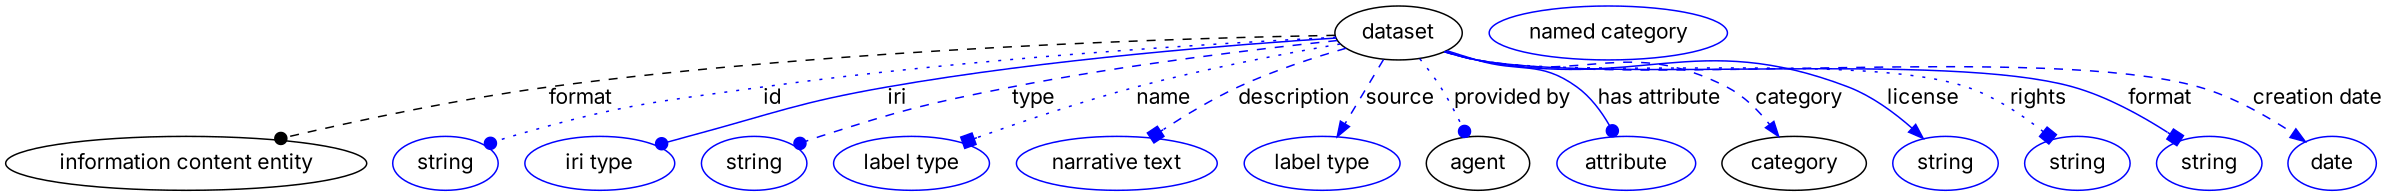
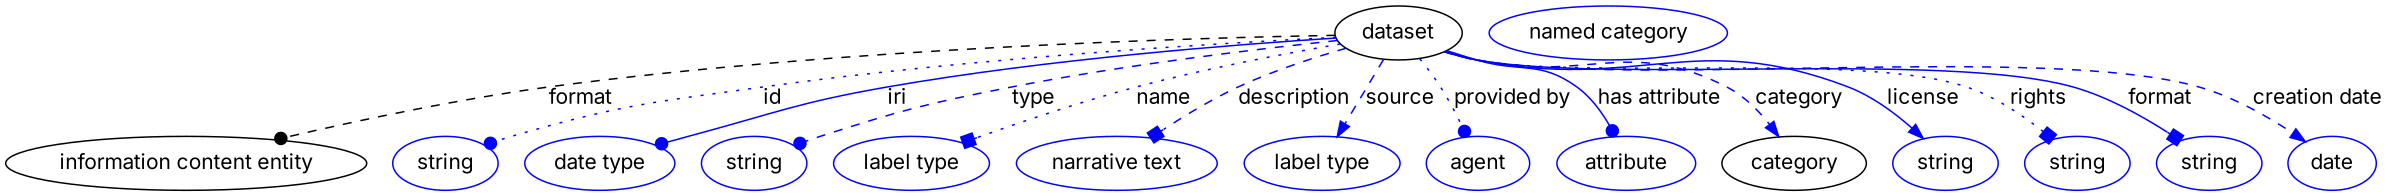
node "iri type": label "iri type" -> "date type"
node "agent": color black -> blue
